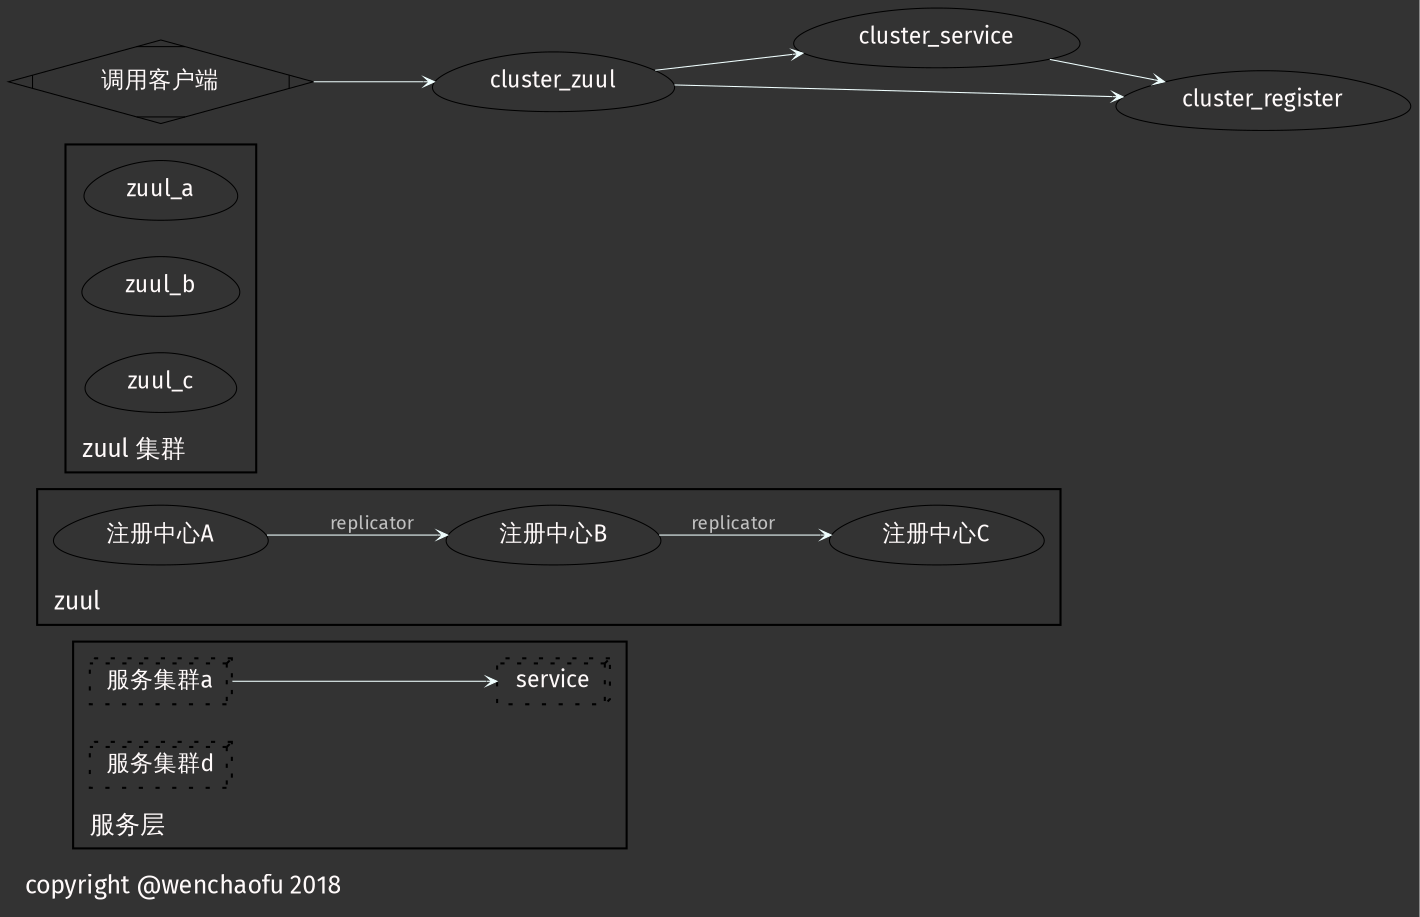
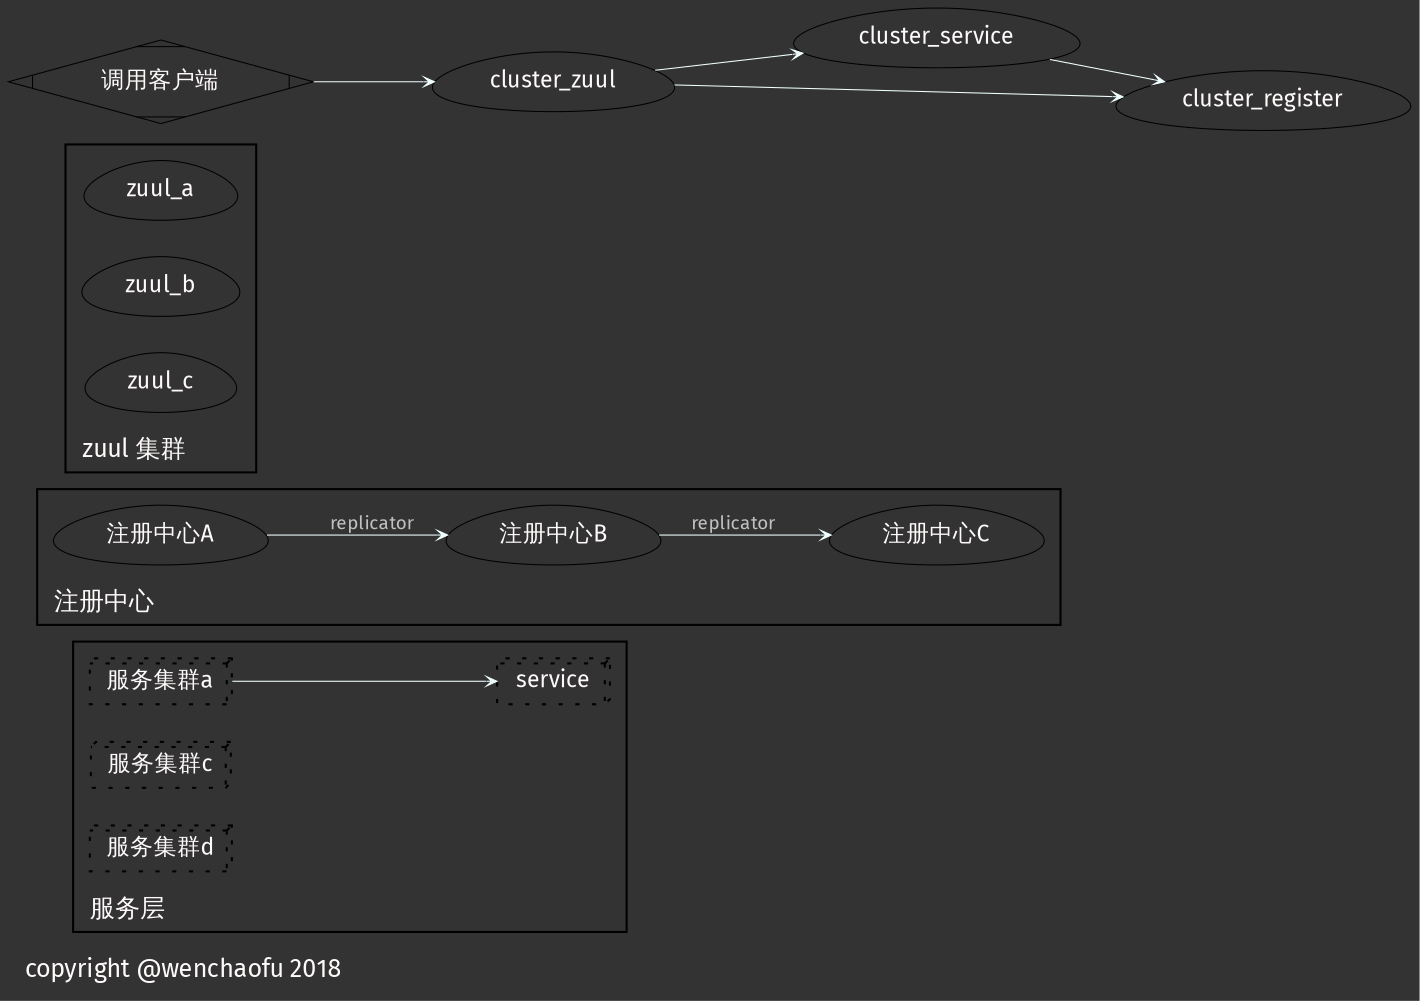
cluster "zuul": label "zuul" -> "注册中心"
node "服务集群c": added
